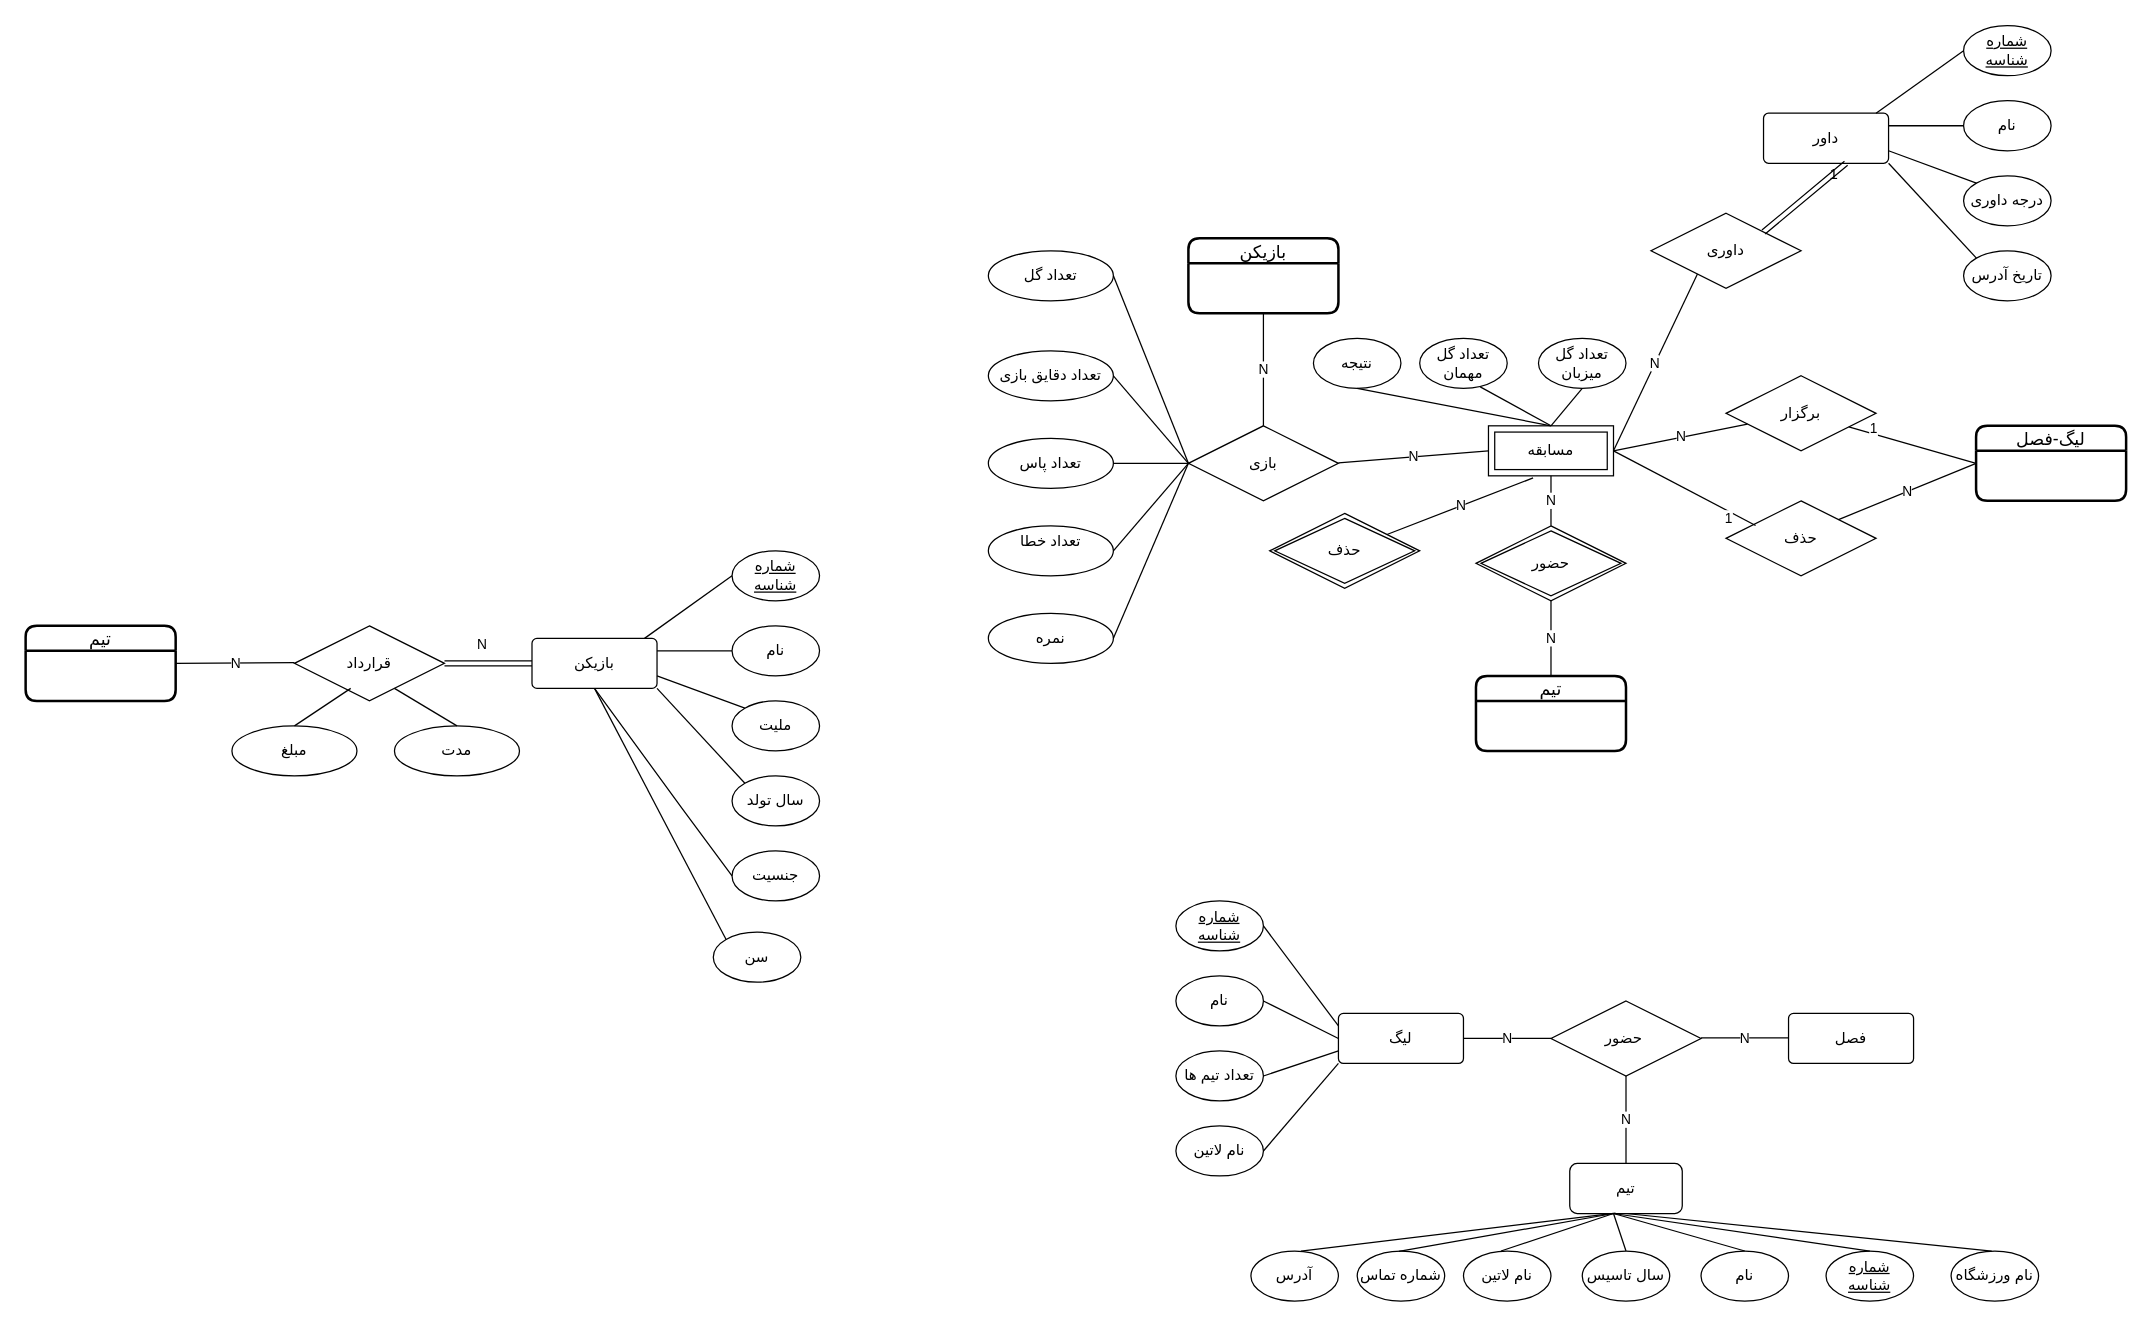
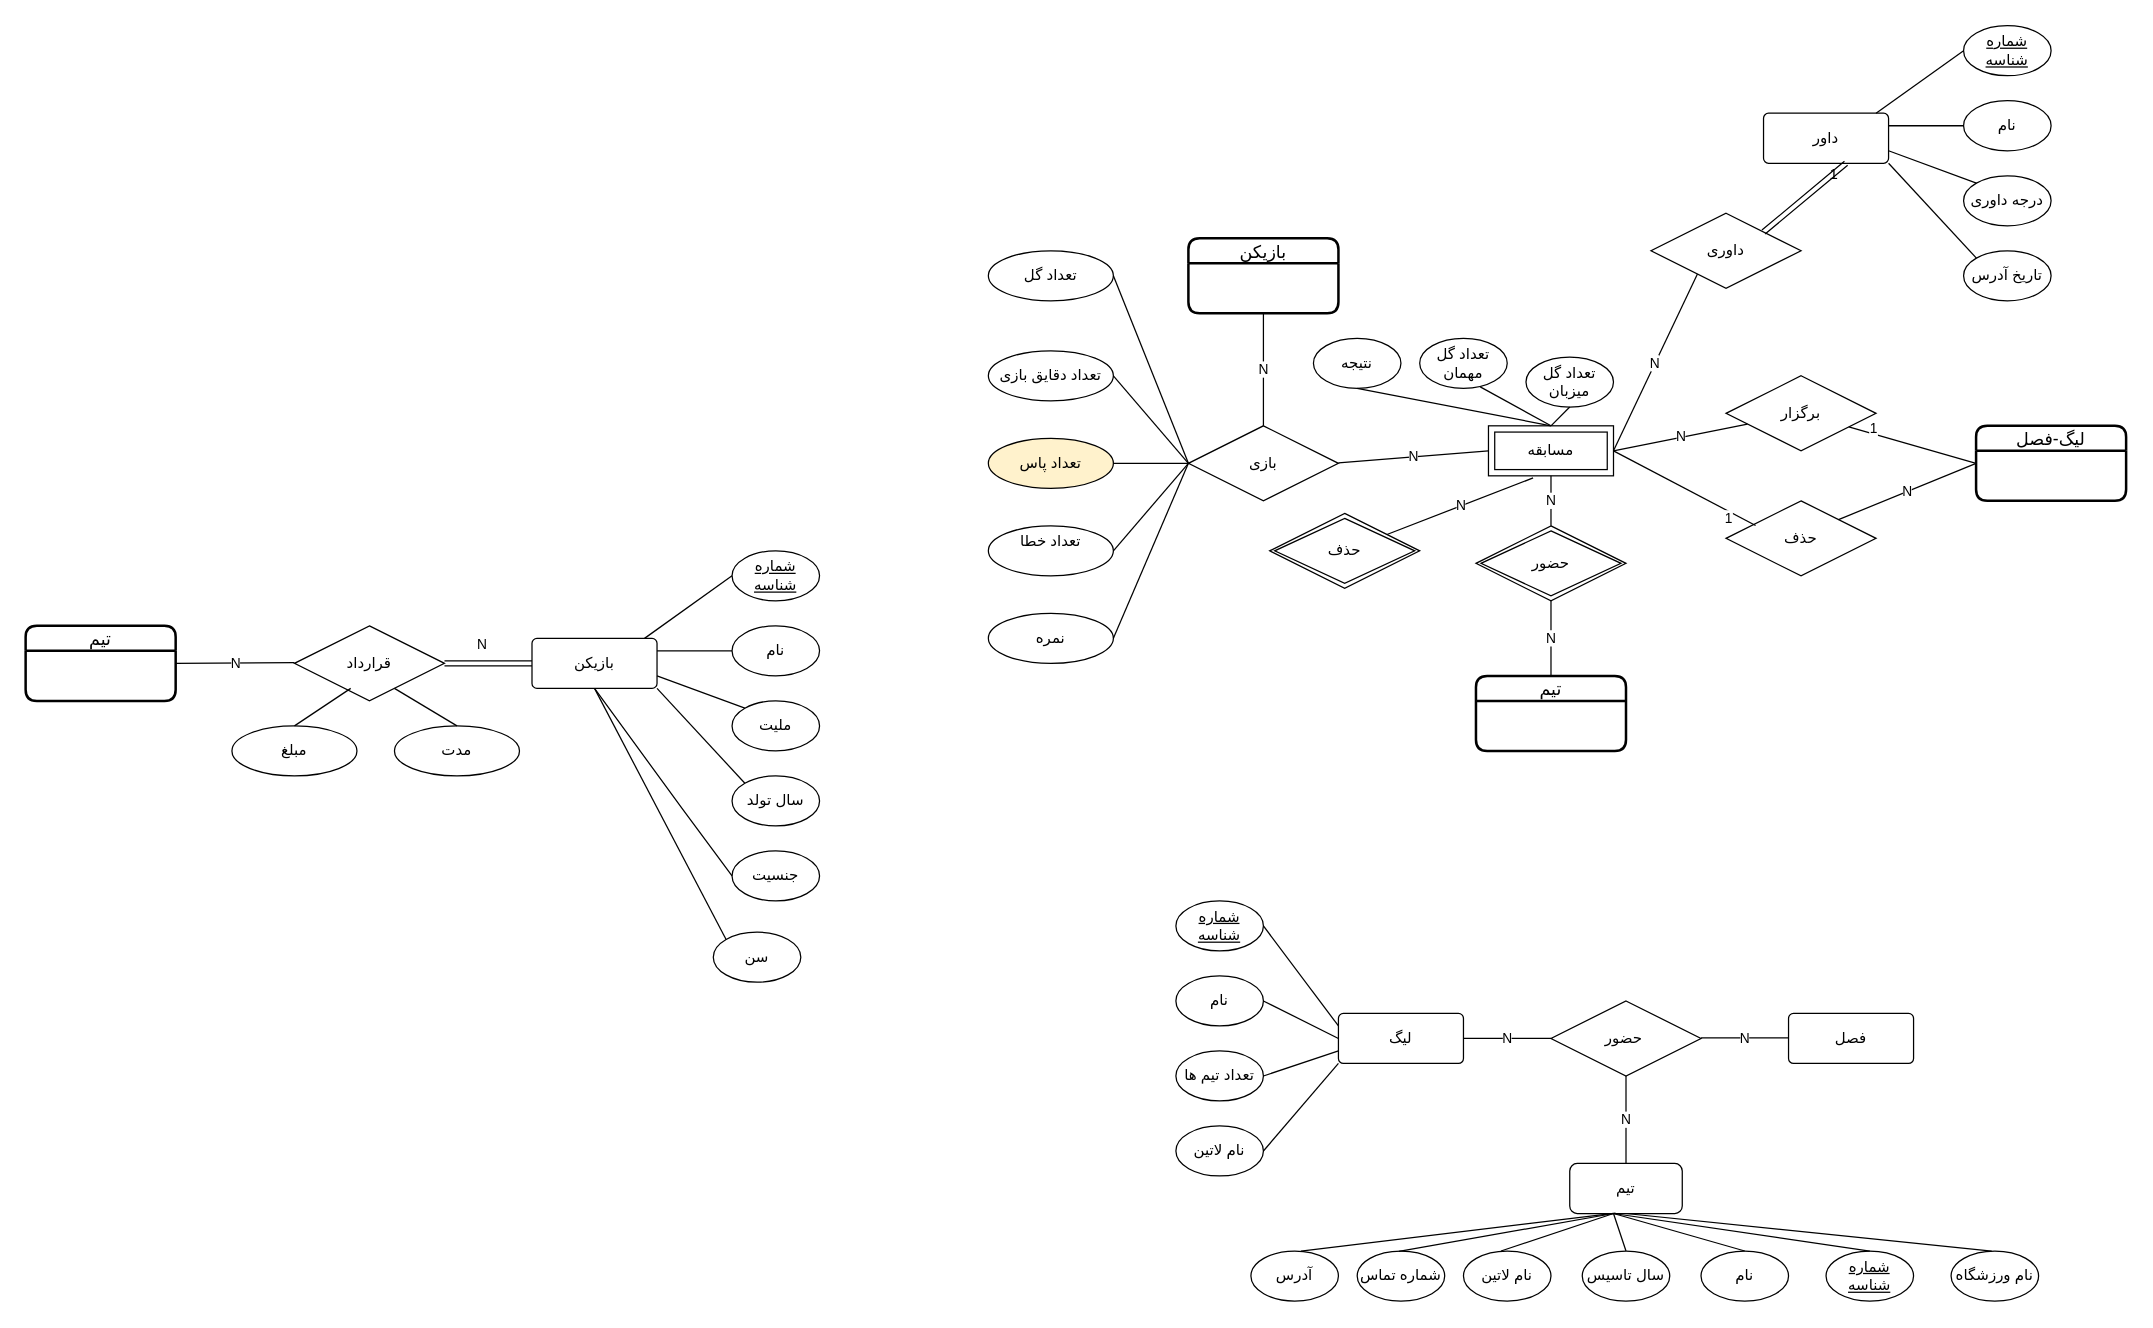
node "تعداد گل میزبان": moved (1582, 363) -> (1569, 382)
node "تعداد پاس": fillcolor #ffffff -> #fff2cc
